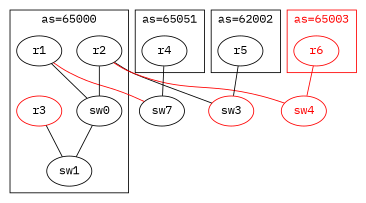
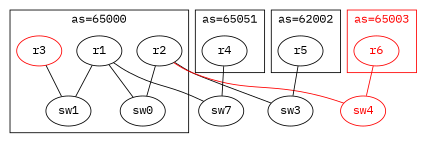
edge "r1" -- "sw7": color red -> black
node "sw3": color red -> black
edge "sw0" -- "sw1": now "r1" -- "sw1"
